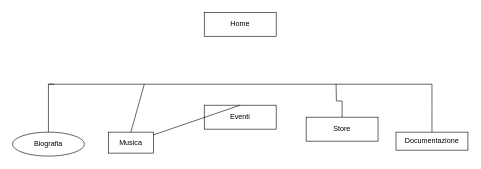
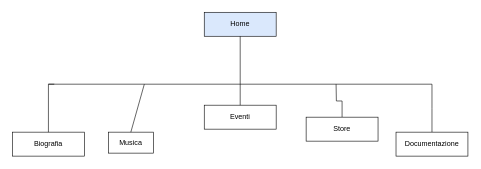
node "Home": fillcolor #ffffff -> #dae8fc
edge "Eventi" -- "Musica": now "Eventi" -- "Home"
node "Documentazione": size 72x18 -> 72x24
node "Biografia": shape ellipse -> rectangle
